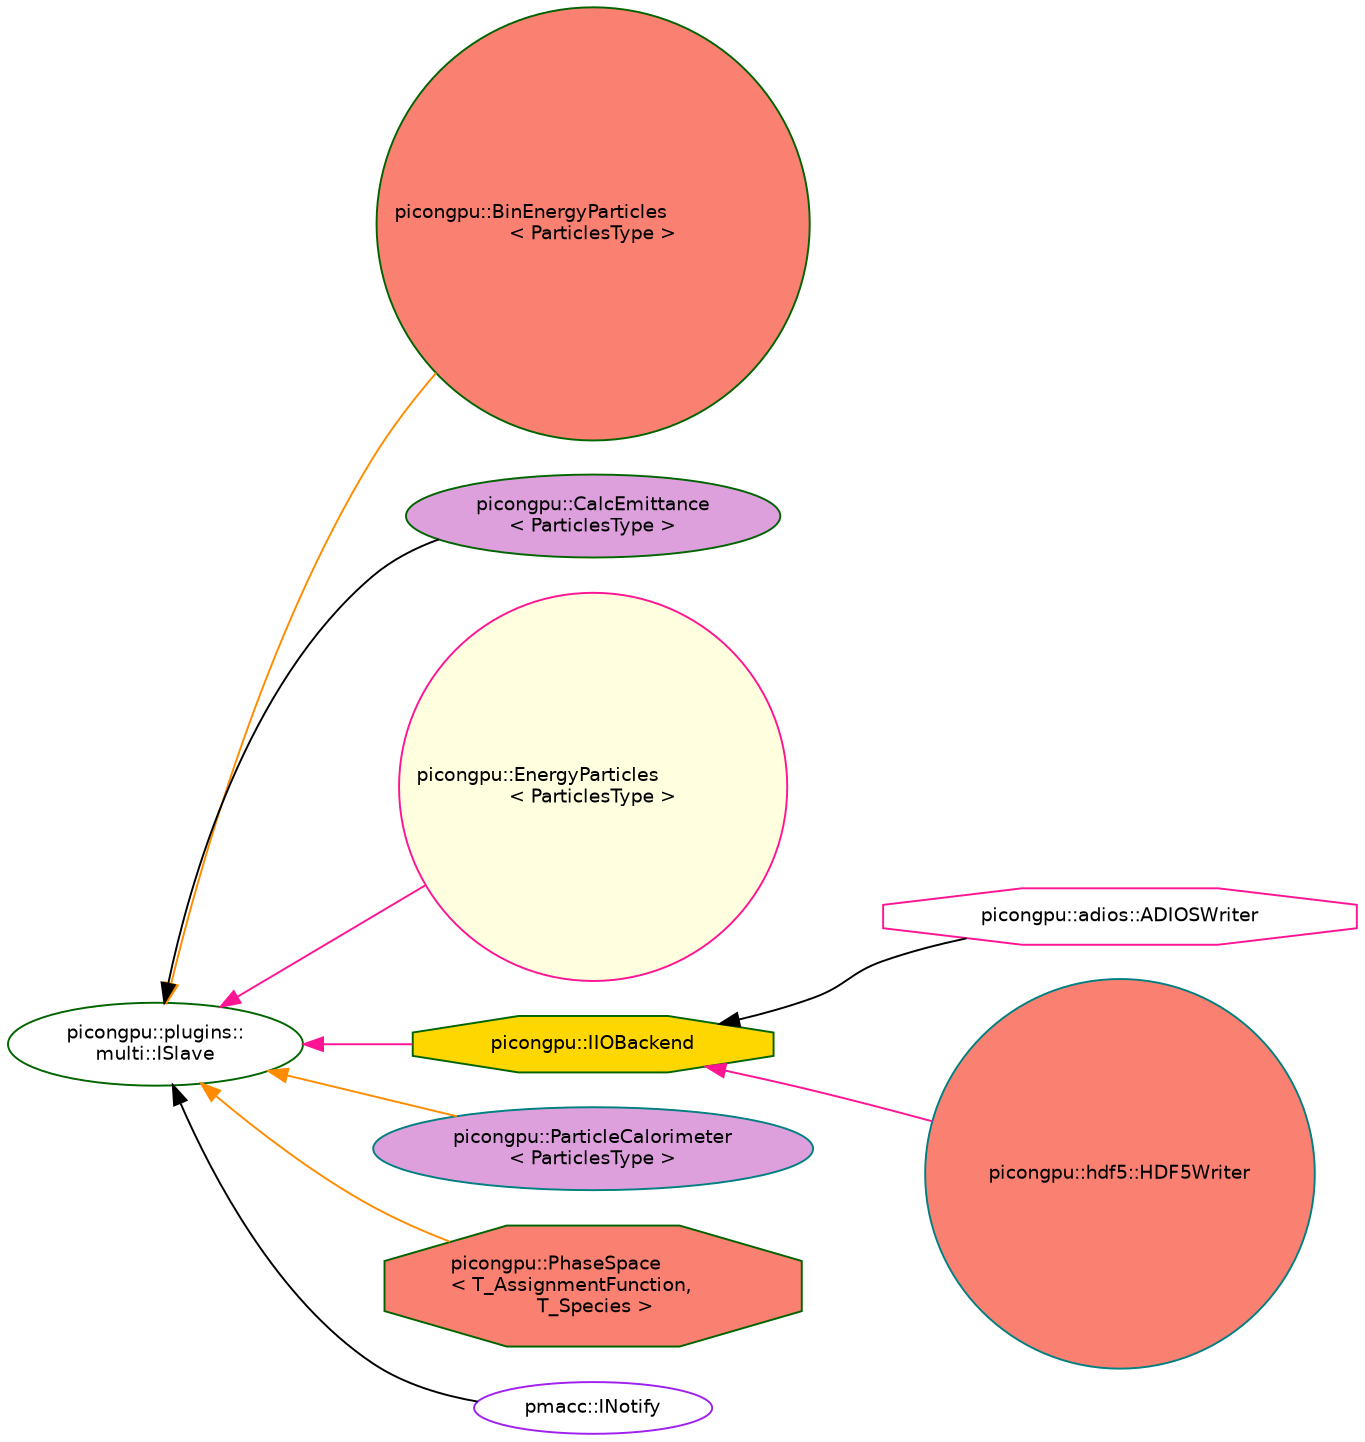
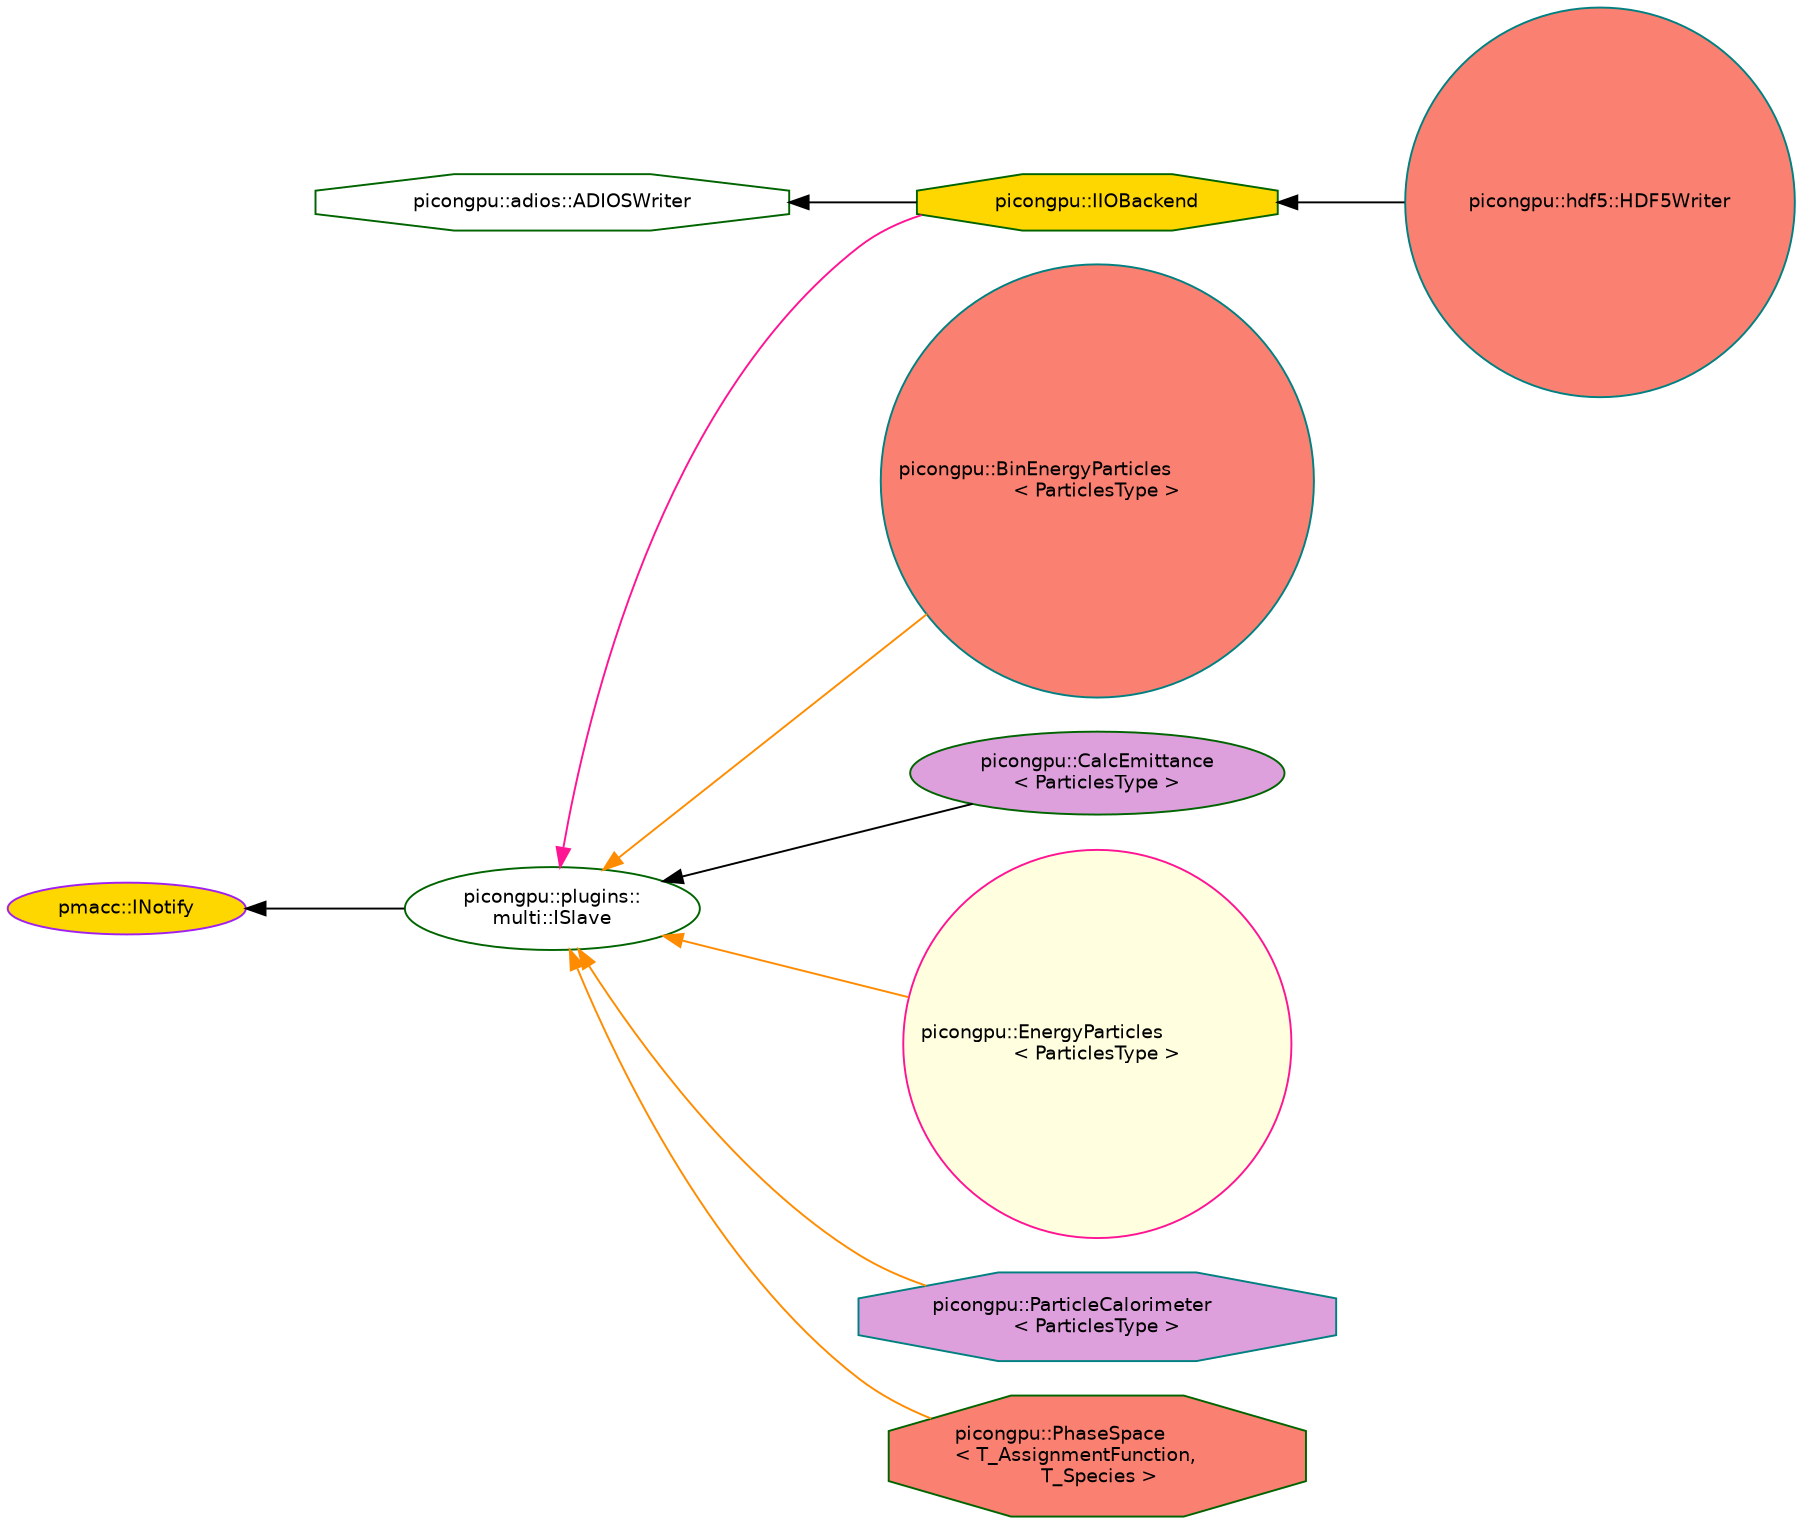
node "picongpu::BinEnergyParticles < ParticlesType >": color darkgreen -> teal
node "picongpu::adios::ADIOSWriter": color deeppink -> darkgreen
edge "picongpu::EnergyParticles < ParticlesType >" -> "picongpu::plugins:: multi::ISlave": color deeppink -> darkorange
edge "picongpu::adios::ADIOSWriter" -> "picongpu::IIOBackend": reversed
edge "picongpu::hdf5::HDF5Writer" -> "picongpu::IIOBackend": color deeppink -> black
node "picongpu::ParticleCalorimeter < ParticlesType >": shape ellipse -> octagon
edge "pmacc::INotify" -> "picongpu::plugins:: multi::ISlave": reversed
node "pmacc::INotify": fillcolor white -> gold
